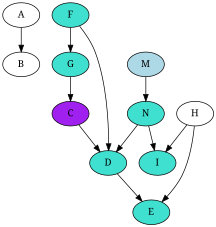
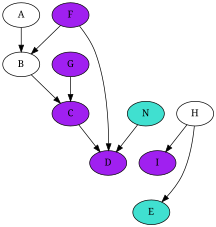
node "F": fillcolor turquoise -> purple
edge "F" -> "G": now "F" -> "B"
node "G": fillcolor turquoise -> purple
node "M": removed
edge "B" -> "C": added
edge "N" -> "I": removed
node "D": fillcolor turquoise -> purple
node "I": fillcolor turquoise -> purple
edge "D" -> "E": removed
